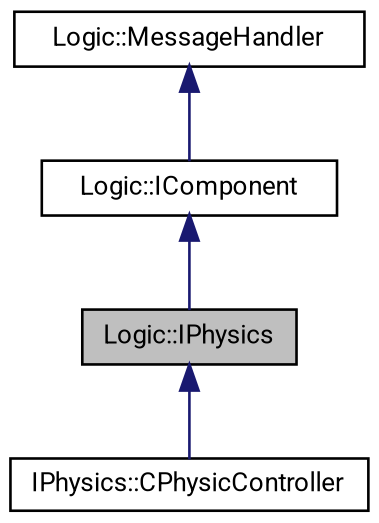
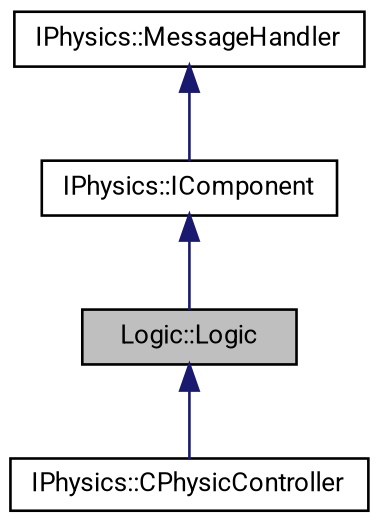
node "Logic::MessageHandler": label "Logic::MessageHandler" -> "IPhysics::MessageHandler"
node "Logic::IComponent": label "Logic::IComponent" -> "IPhysics::IComponent"
node "Logic::IPhysics": label "Logic::IPhysics" -> "Logic::Logic"
